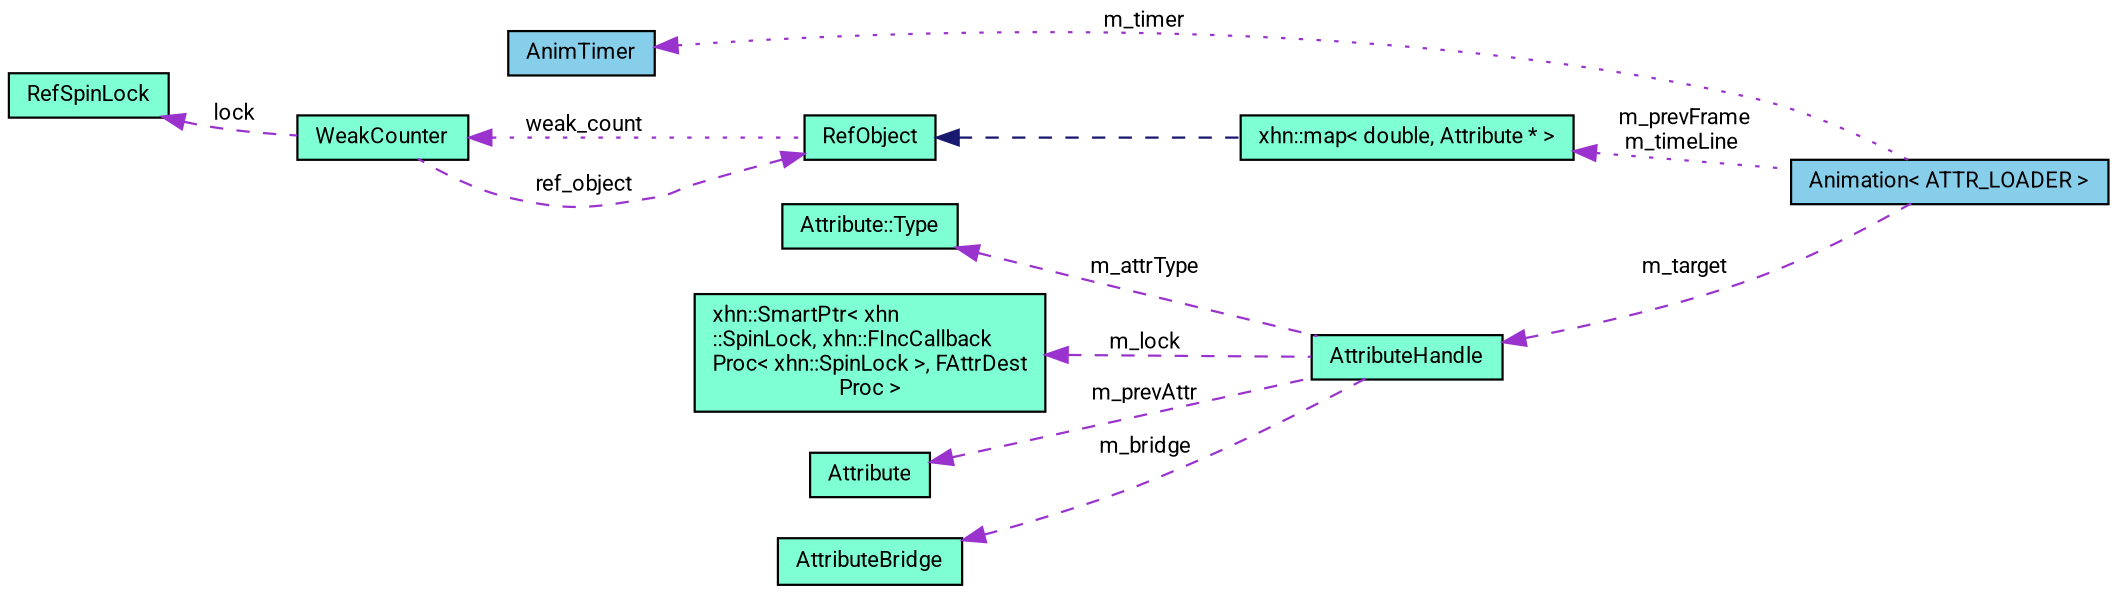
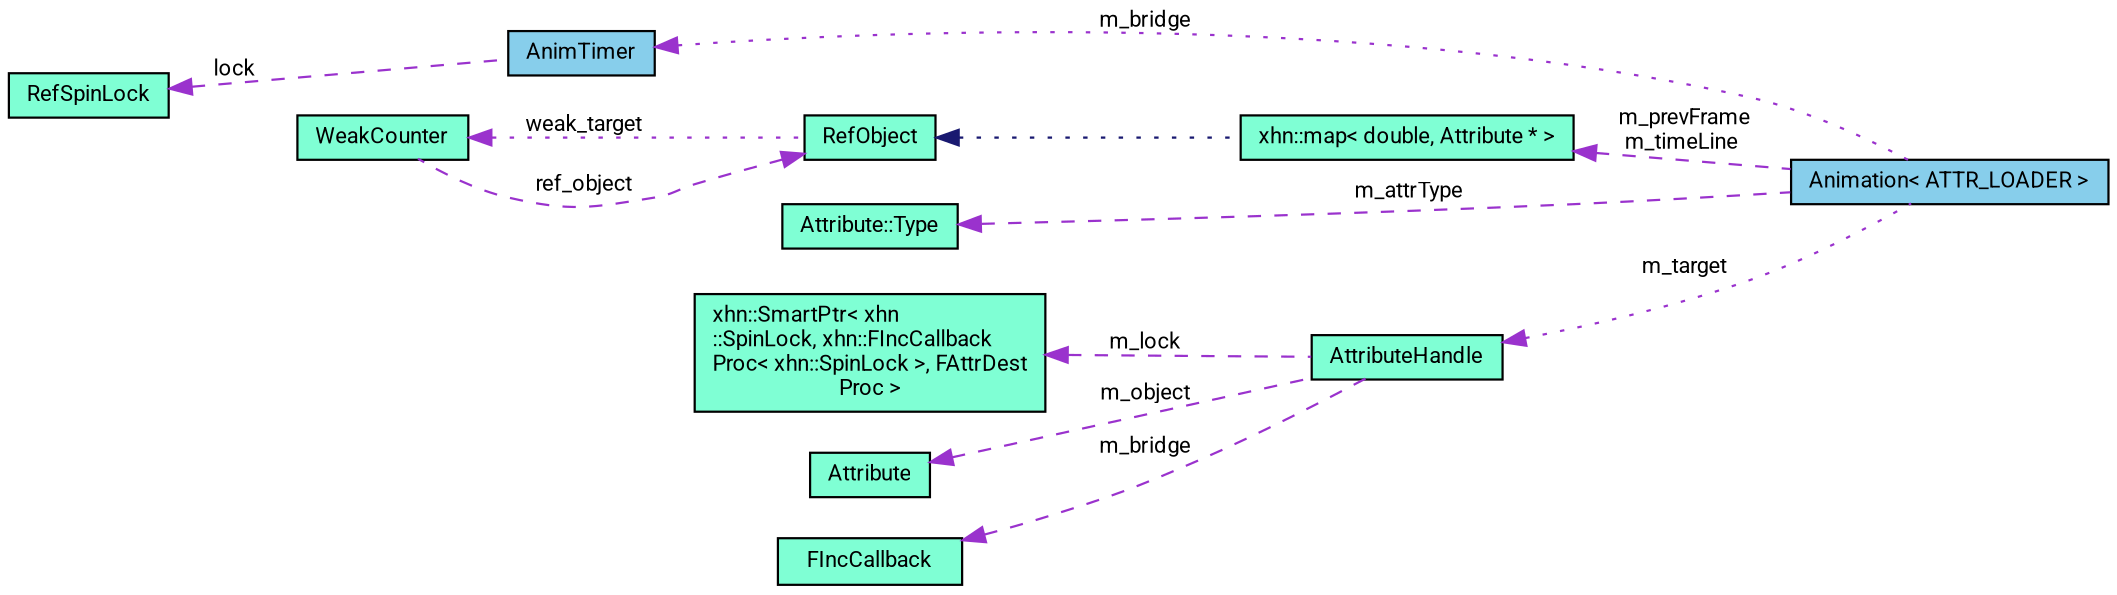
edge "Animation< ATTR_LOADER >" -> "AnimTimer": label " m_timer" -> " m_bridge"
edge "RefObject" -> "WeakCounter": label " weak_count" -> " weak_target"
edge "WeakCounter" -> "RefSpinLock": now "AnimTimer" -> "RefSpinLock"
edge "xhn::map< double, Attribute * >" -> "RefObject": style dashed -> dotted
edge "Animation< ATTR_LOADER >" -> "xhn::map< double, Attribute * >": style dotted -> dashed
edge "Animation< ATTR_LOADER >" -> "AttributeHandle": style dashed -> dotted
edge "AttributeHandle" -> "Attribute::Type": now "Animation< ATTR_LOADER >" -> "Attribute::Type"
edge "AttributeHandle" -> "Attribute": label " m_prevAttr" -> " m_object"
node "AttributeBridge": label "AttributeBridge" -> "FIncCallback"
